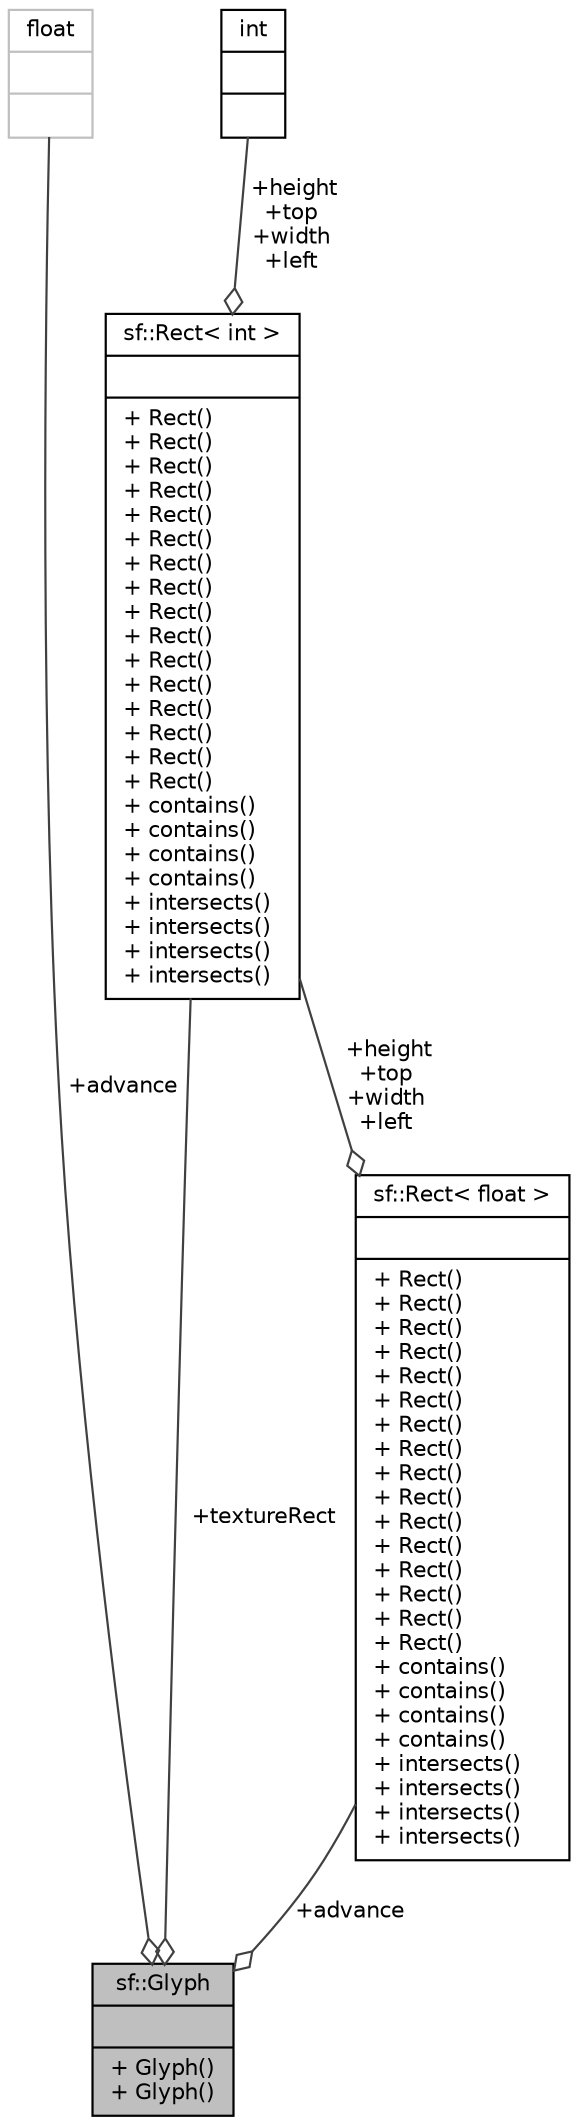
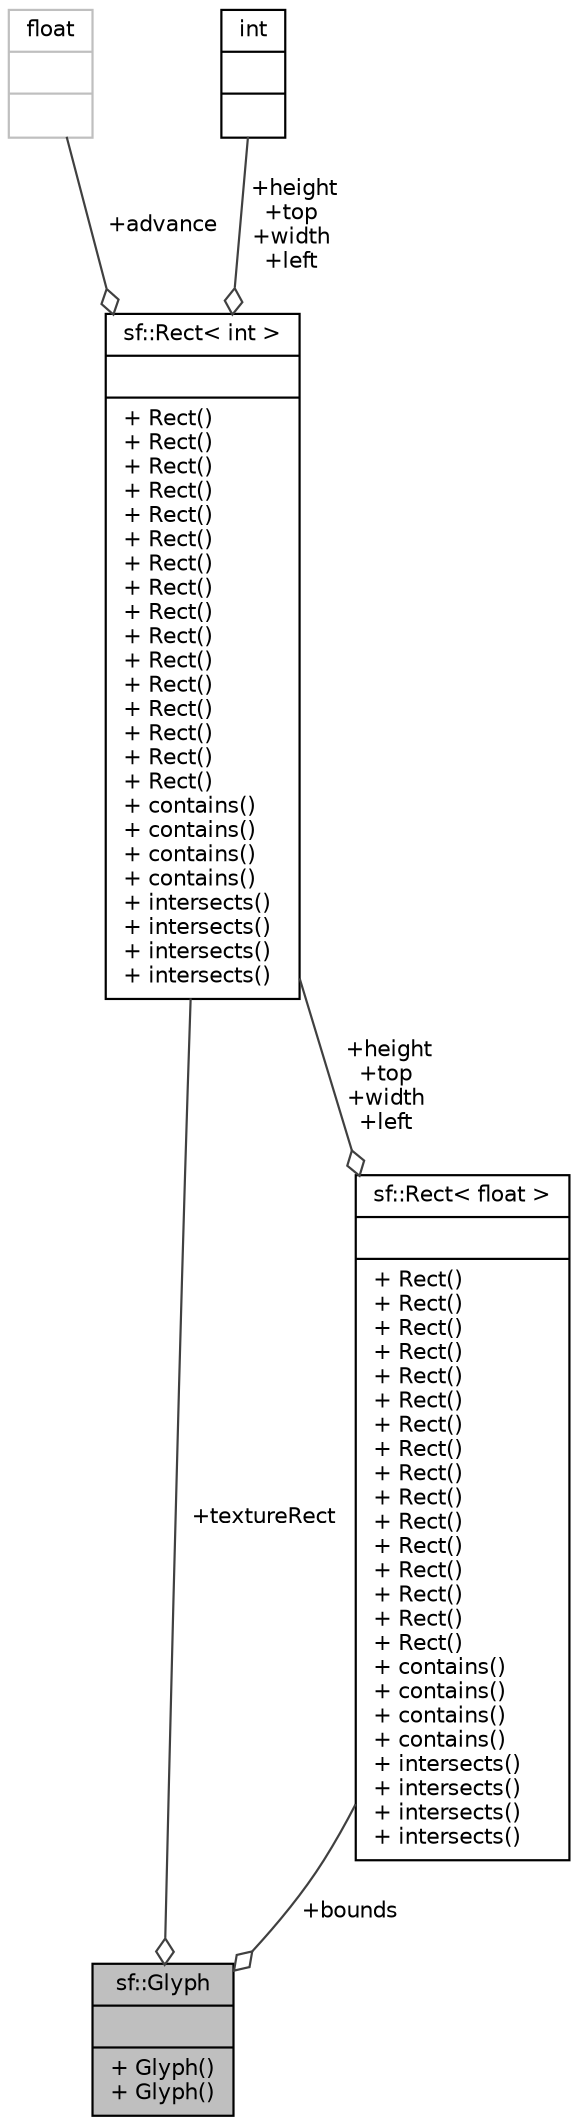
edge "float" -> "sf::Glyph": now "float" -> "sf::Rect< int >"
edge "sf::Rect< float >" -> "sf::Glyph": label " +advance" -> " +bounds"
